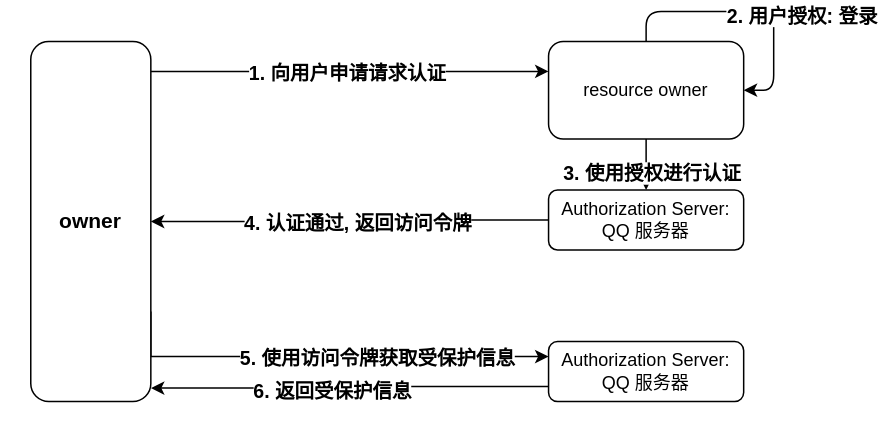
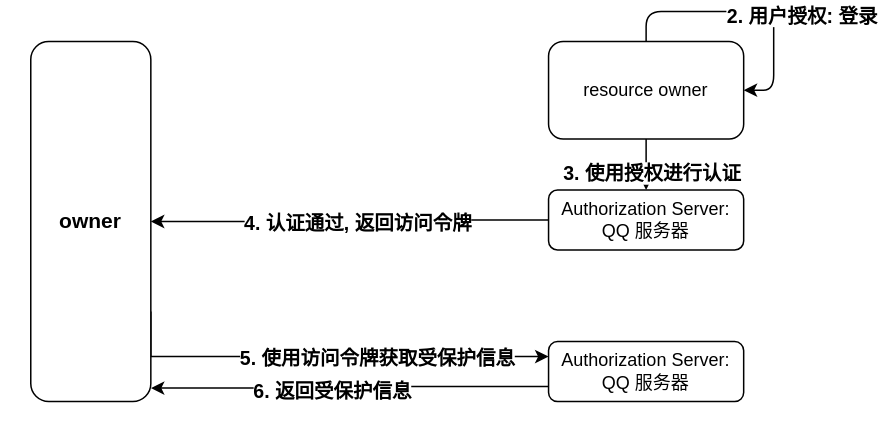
edge "owner" -> "resource owner": removed, label "1. 向用户申请请求认证"
